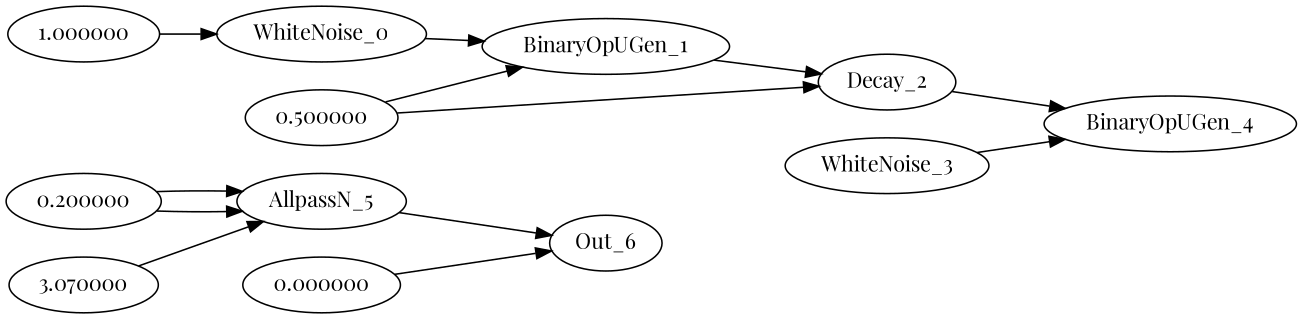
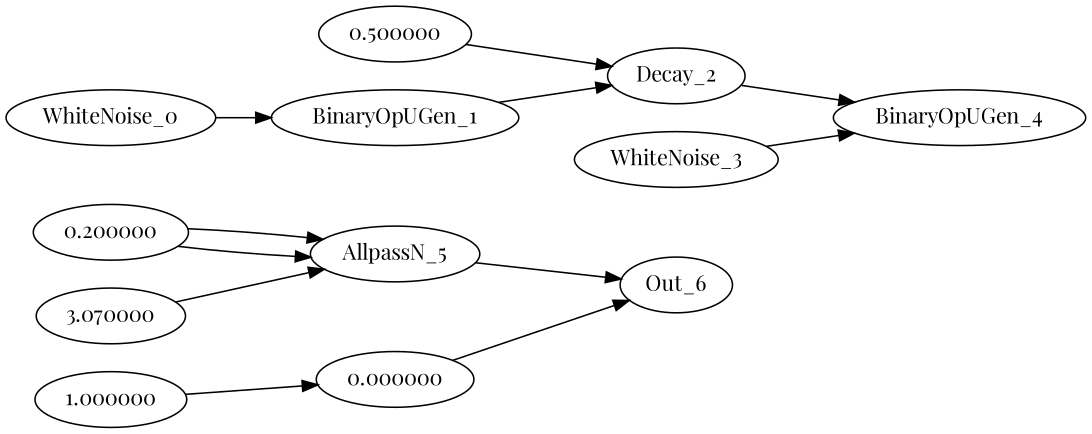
edge "1.000000" -> "WhiteNoise_0": now "1.000000" -> "0.000000"
edge "0.500000" -> "BinaryOpUGen_1": removed
